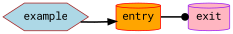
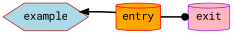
edge "example" -> "entry": reversed
